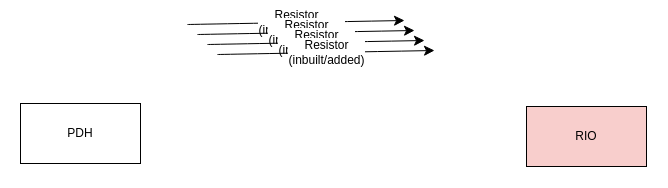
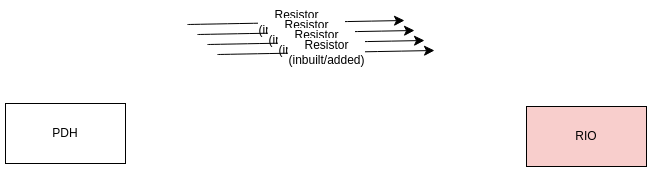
node "PDH": moved (81, 134) -> (66, 134)
